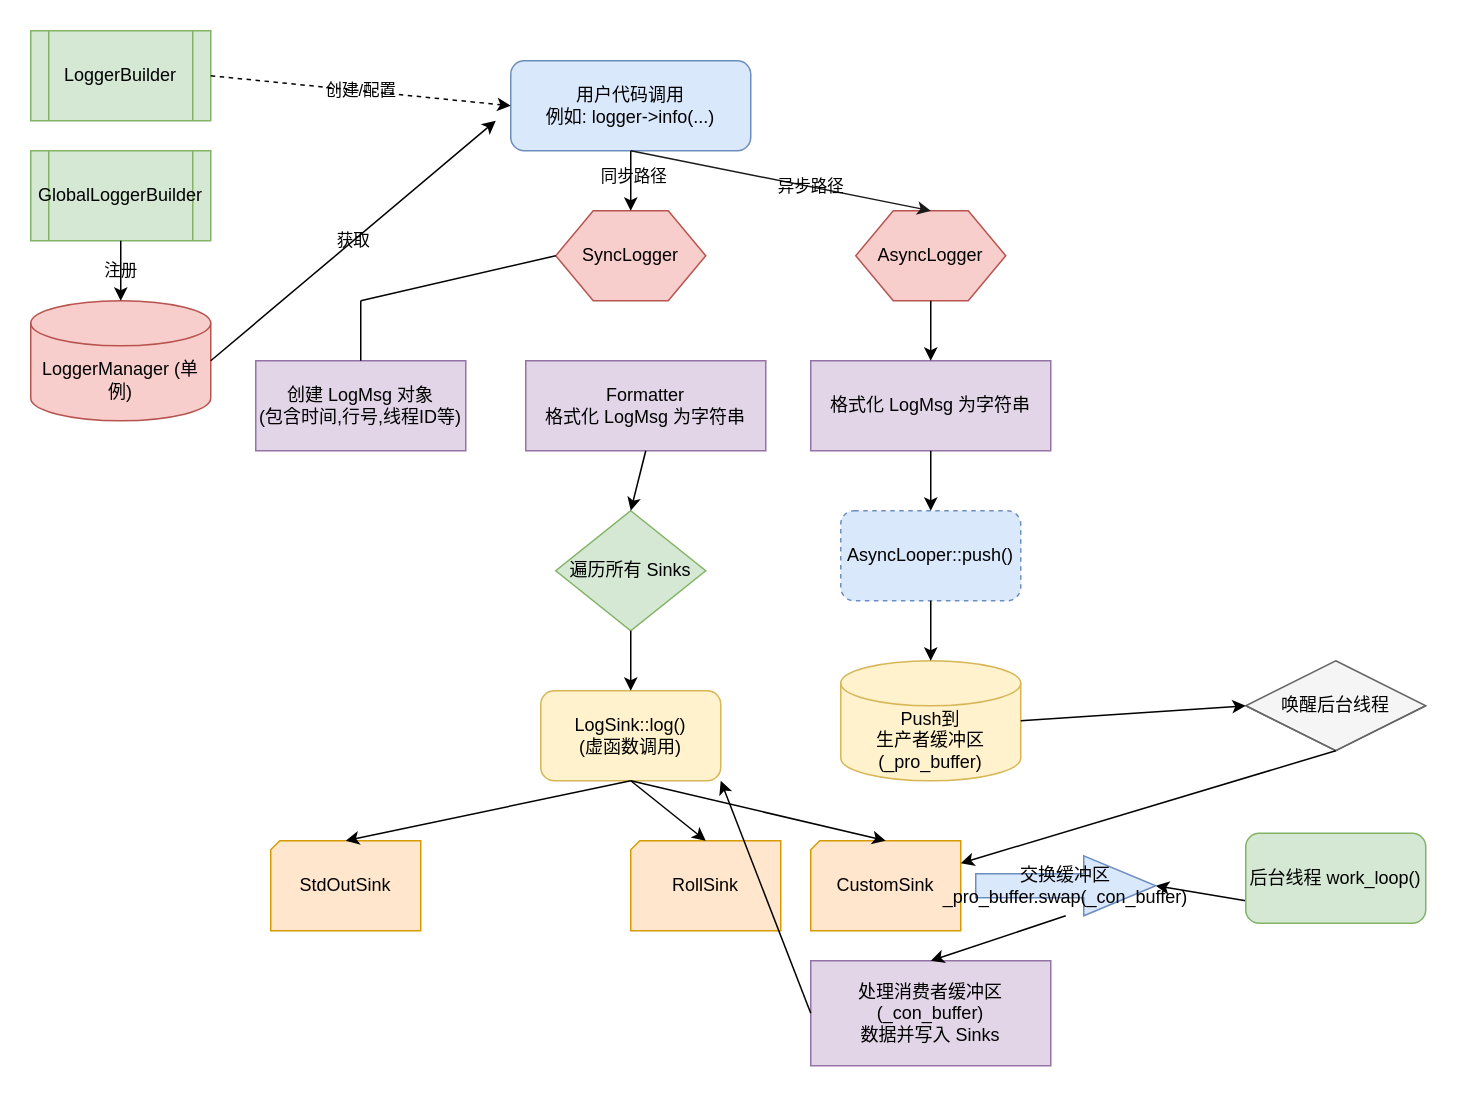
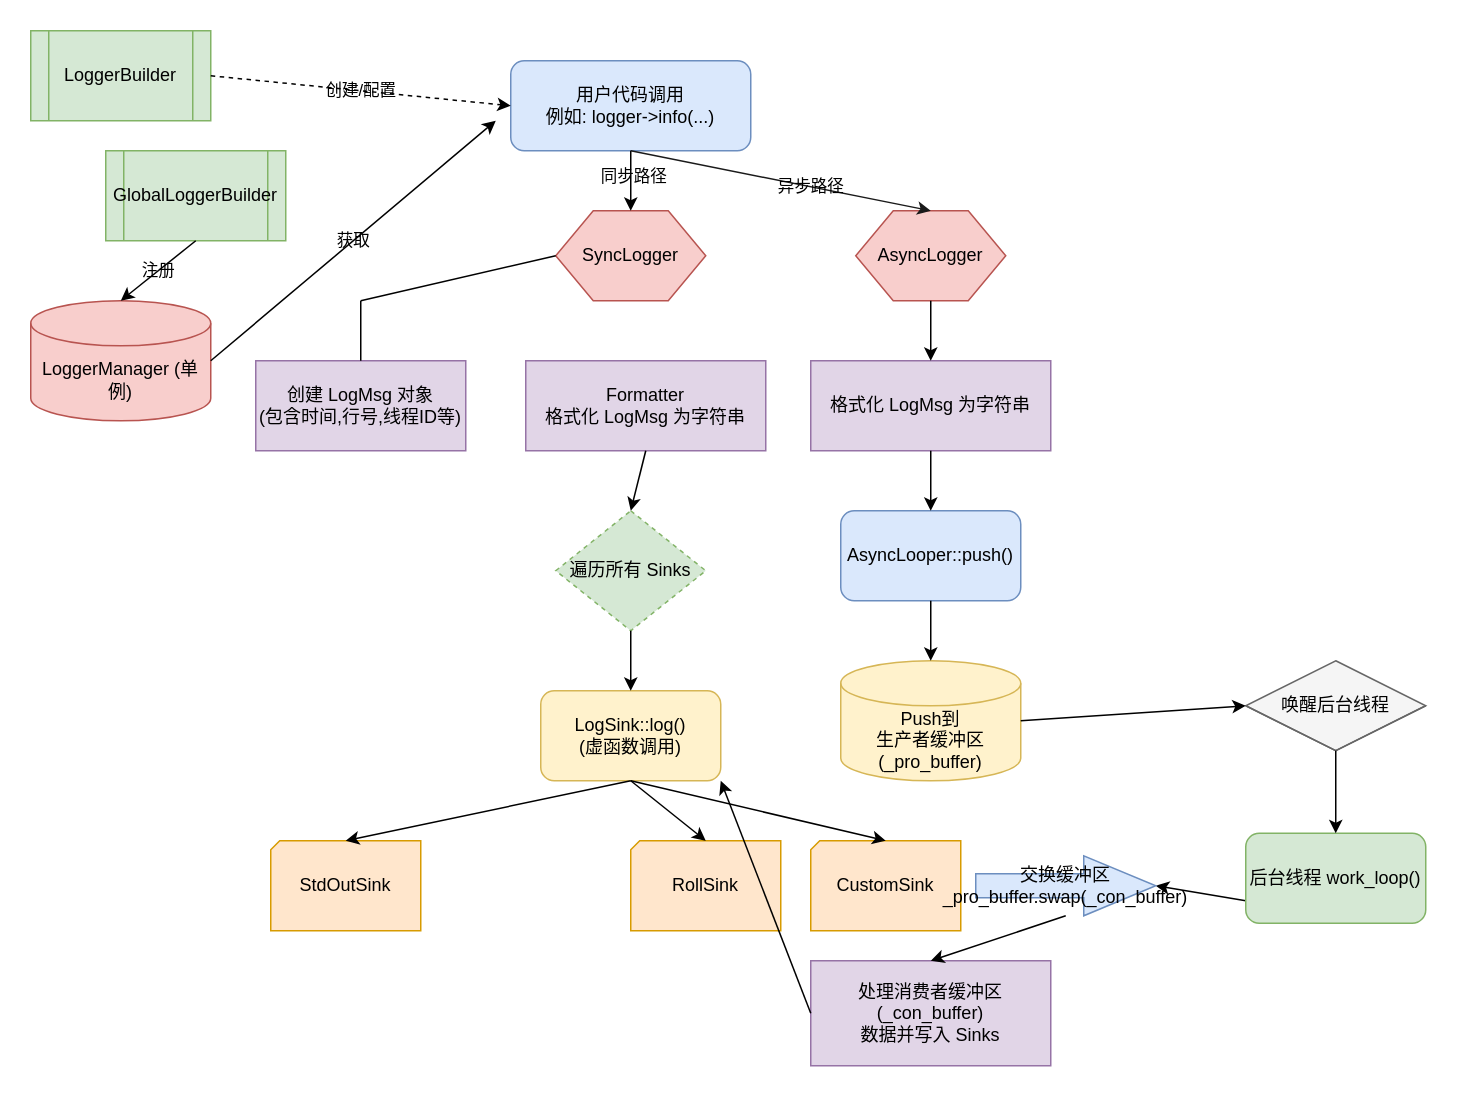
node "GlobalLoggerBuilder": moved (121, 196) -> (196, 196)
node "AsyncLooper::push()": style dashed -> solid
node "遍历所有 Sinks": style solid -> dashed
edge "唤醒后台线程" -> "CustomSink": now "唤醒后台线程" -> "后台线程 work_loop()"
